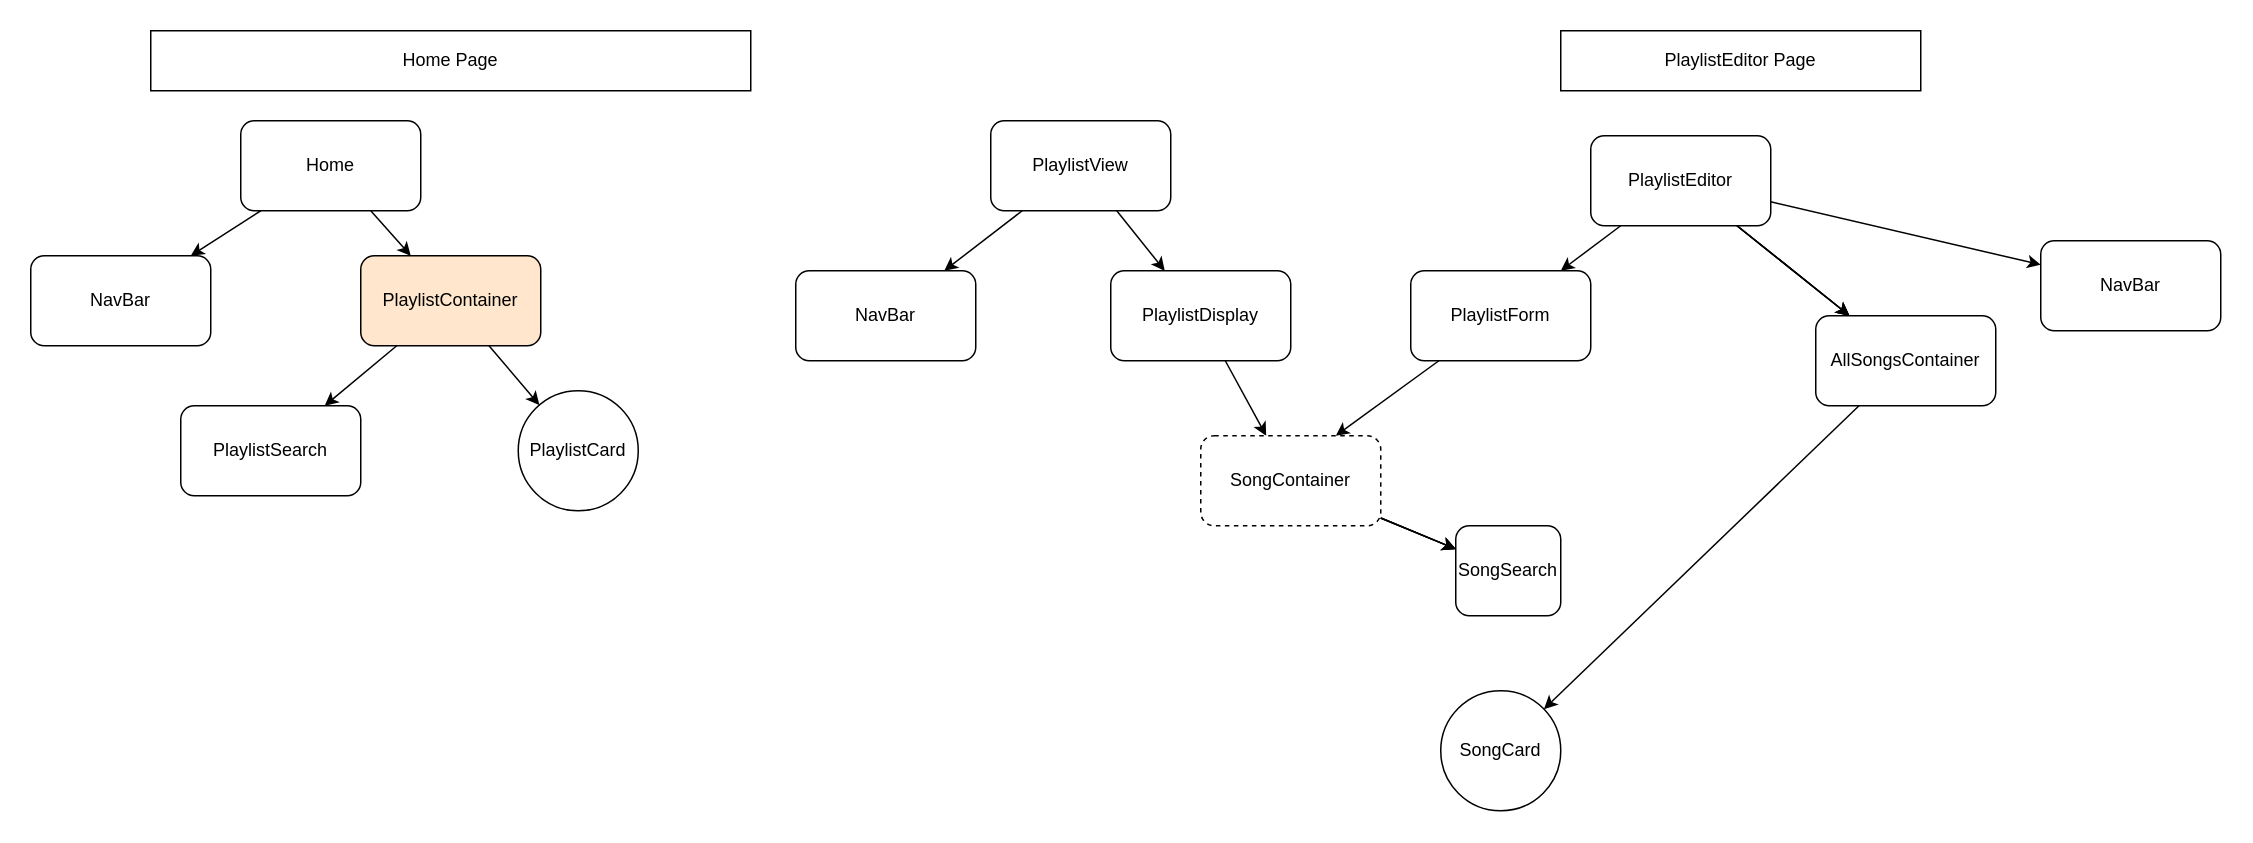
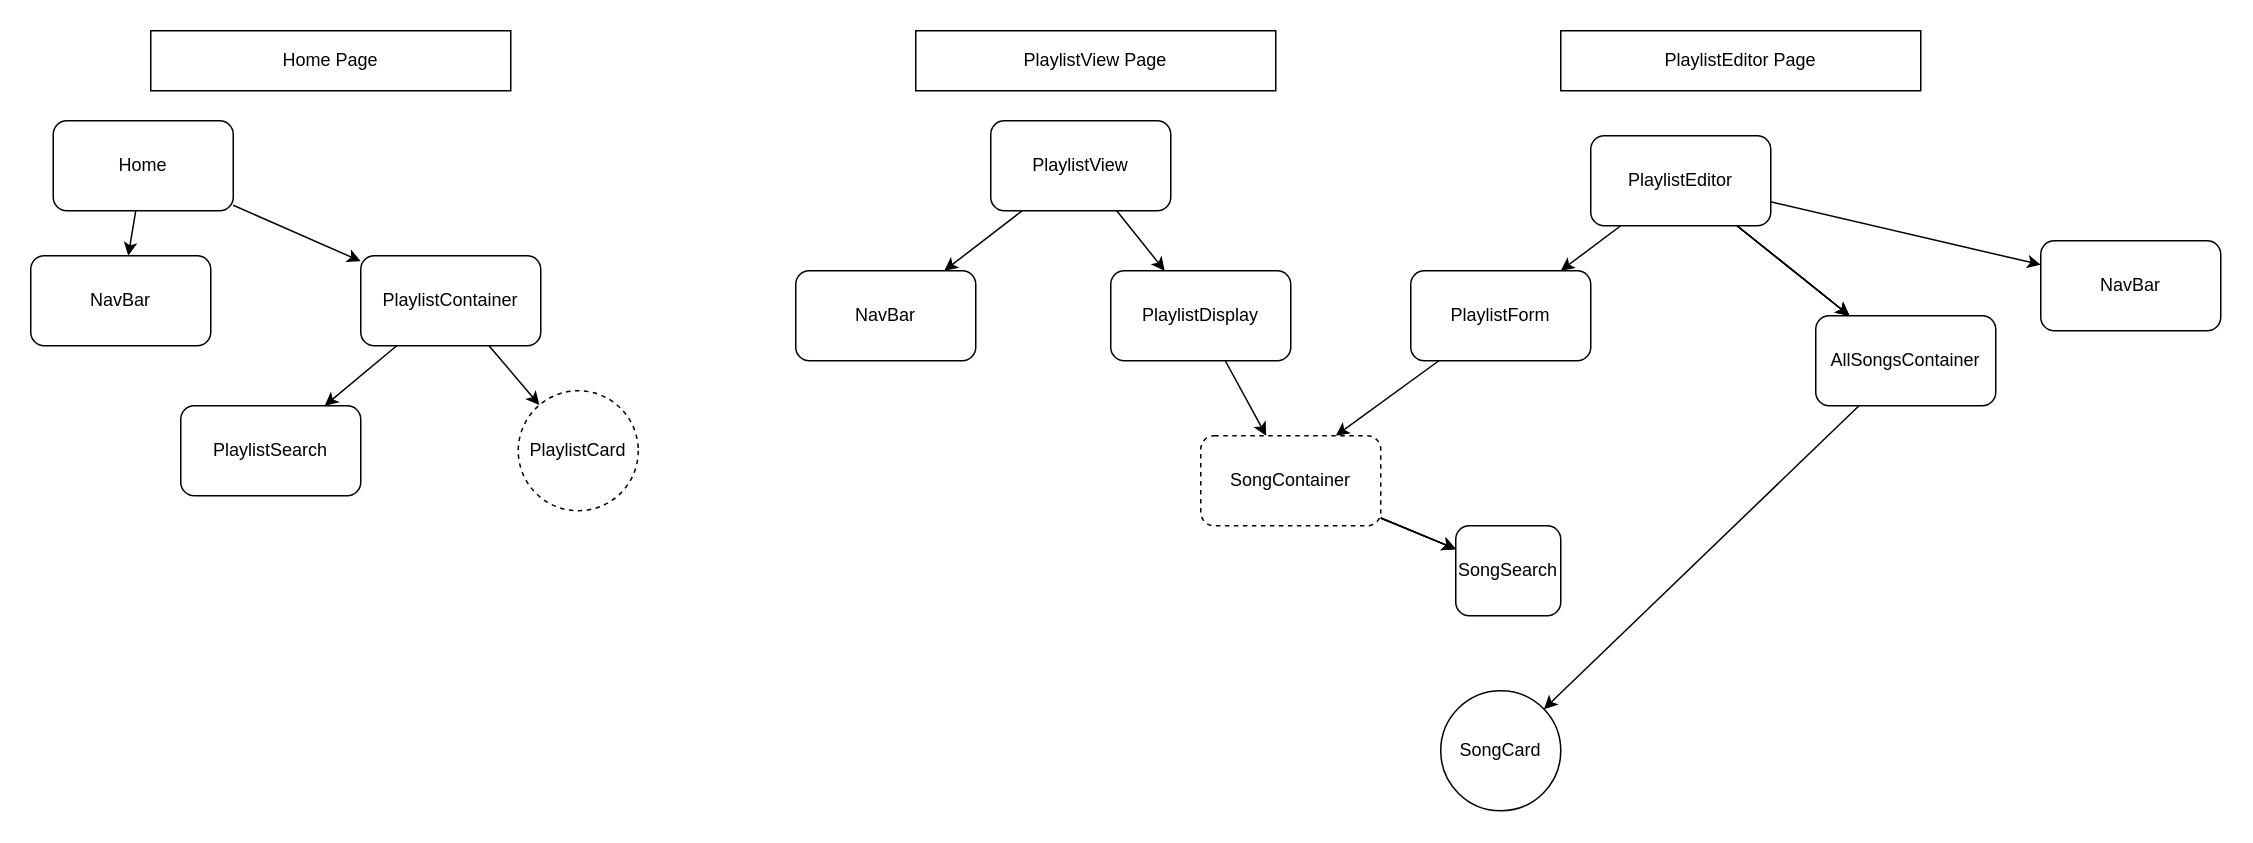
node "Home Page": size 600x60 -> 360x60
node "PlaylistView Page": added
node "Home": moved (331, 166) -> (143, 166)
node "PlaylistContainer": fillcolor #ffe6cc -> #ffffff
node "PlaylistCard": style solid -> dashed
